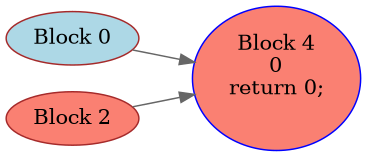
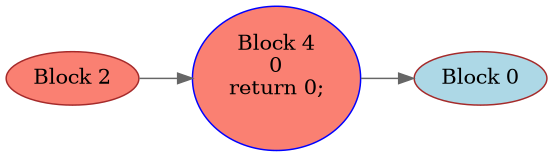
edge "Block 0" -> "Block 4 0 return 0;": reversed
